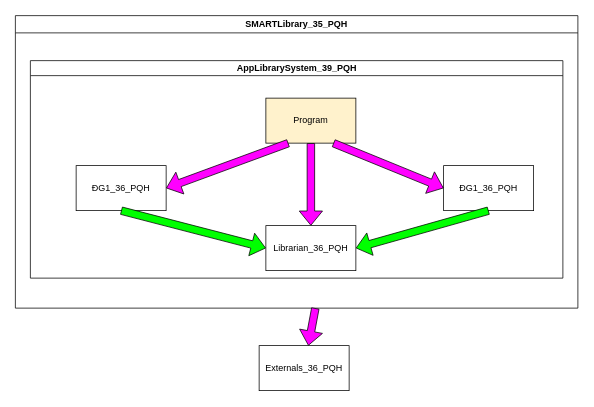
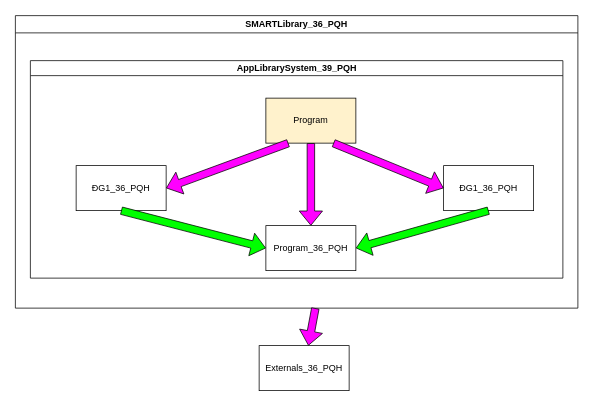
node "SMARTLibrary_35_PQH": label "SMARTLibrary_35_PQH" -> "SMARTLibrary_36_PQH"
node "Librarian_36_PQH": label "Librarian_36_PQH" -> "Program_36_PQH"
